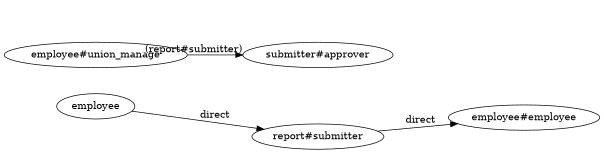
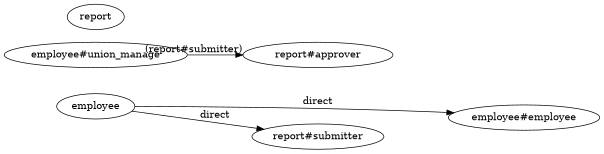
node "report": added
node "submitter#approver": label "submitter#approver" -> "report#approver"
edge "report#submitter" -> "employee#employee": now "employee" -> "employee#employee"
